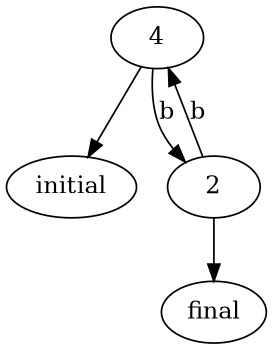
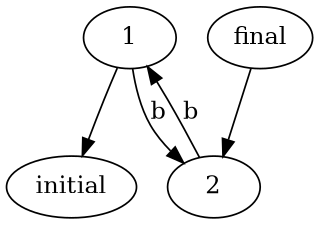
node "4": label "4" -> "1"
edge "2" -> "final": reversed
